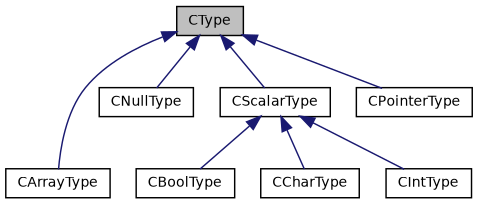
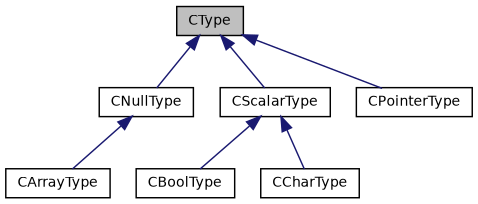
edge "CArrayType" -> "CType": now "CArrayType" -> "CNullType"
node "CIntType": removed
